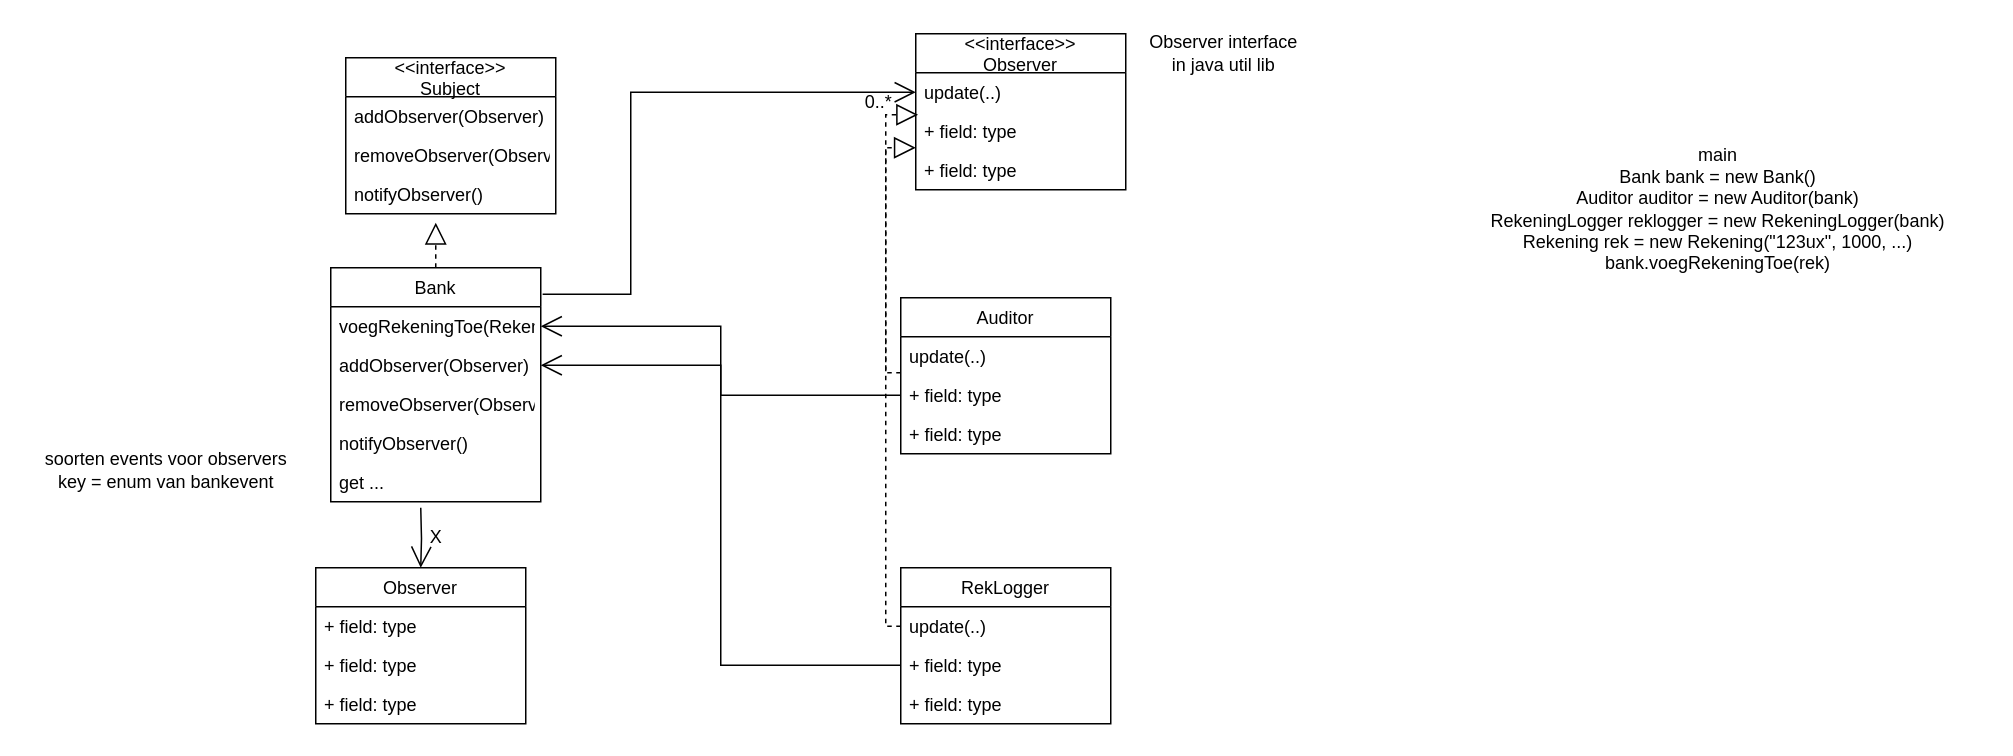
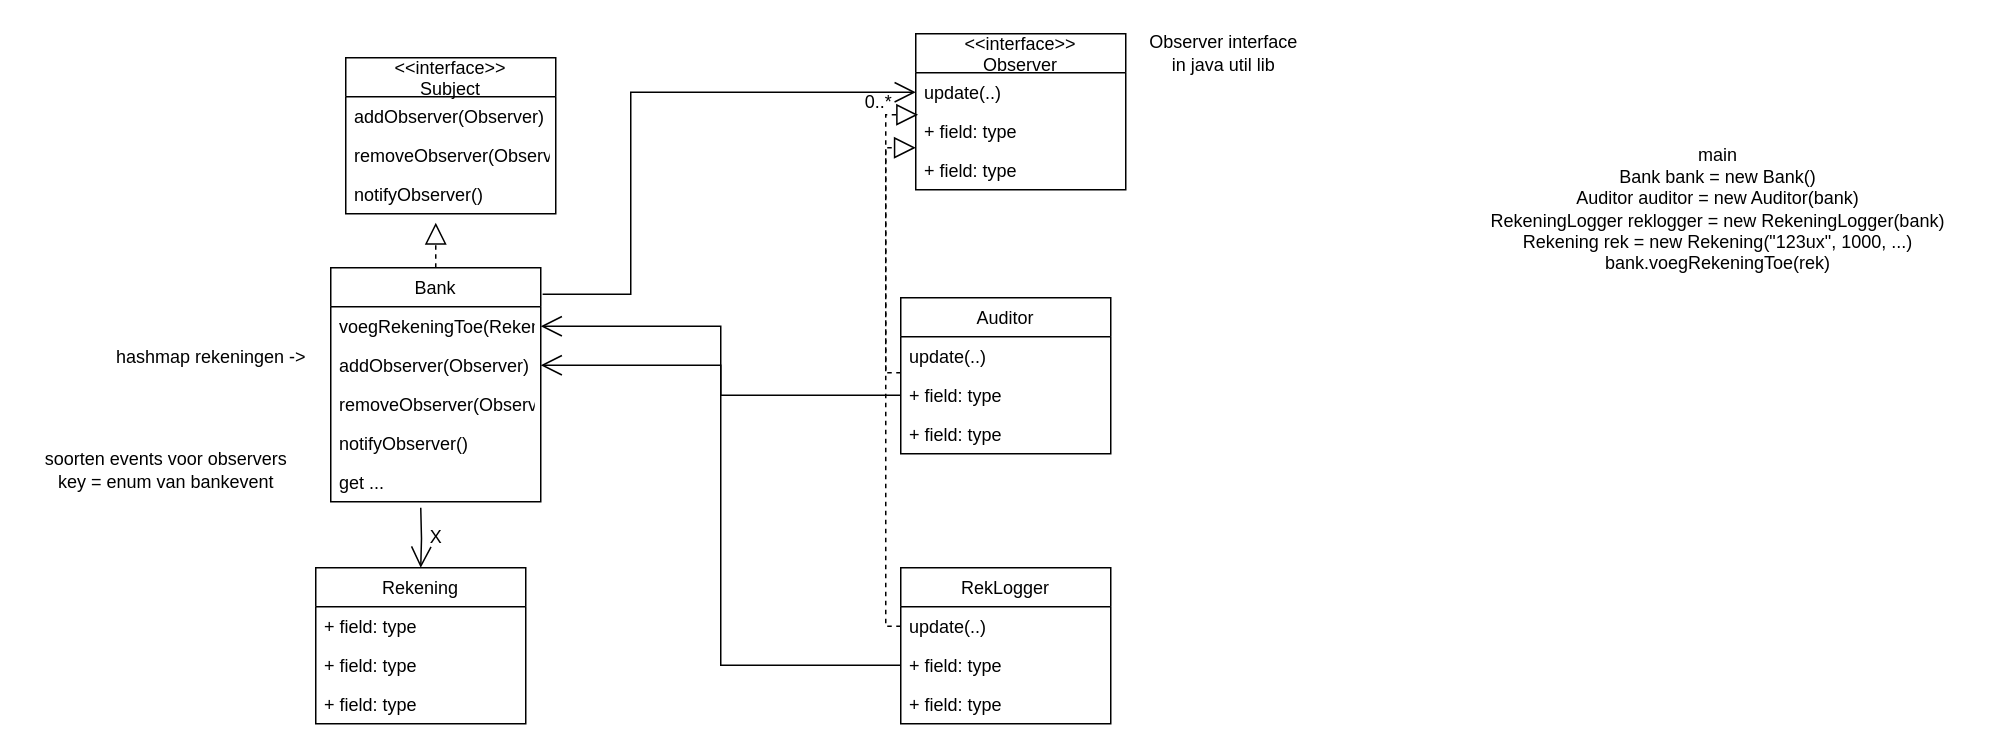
node "hashmap rekeningen ->": added
node "Observer": label "Observer" -> "Rekening"
